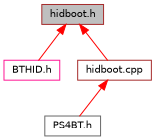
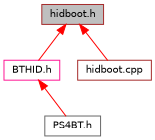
edge "PS4BT.h" -> "hidboot.cpp": now "PS4BT.h" -> "BTHID.h"
